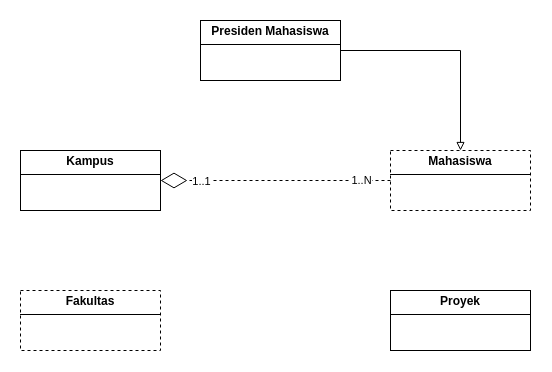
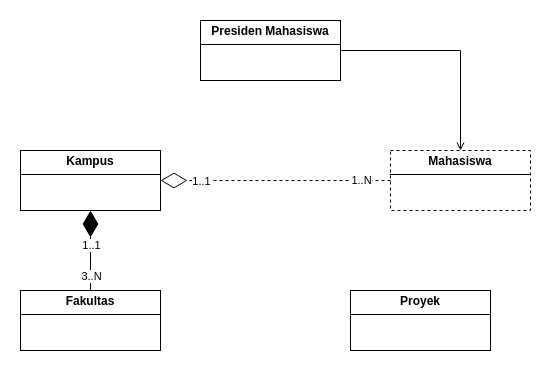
edge "Presiden Mahasiswa" -> "Mahasiswa": arrowhead block -> open
edge "Fakultas" -> "Kampus": added, labels "3..N", "1..1"
node "Fakultas": style dashed -> solid
node "Proyek": moved (461, 321) -> (421, 321)
